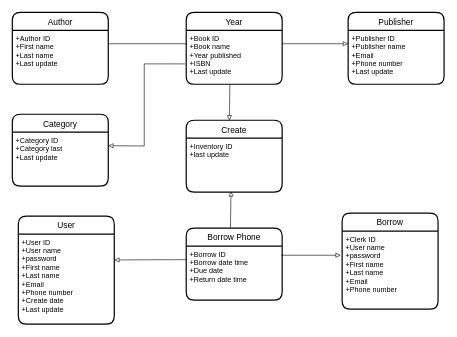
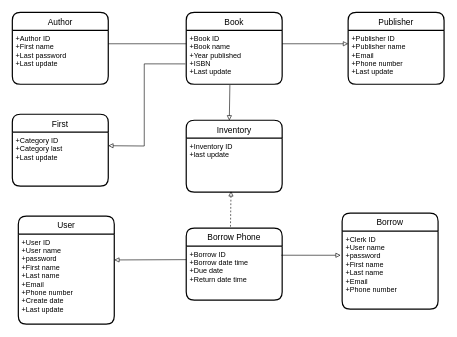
node "Year": label "Year" -> "Book"
node "+Author ID +First name +Last name +Last update": label "+Author ID +First name +Last name +Last update" -> "+Author ID +First name +Last password +Last update"
node "Category": label "Category" -> "First"
node "Create": label "Create" -> "Inventory"
edge "Borrow Phone" -> "+Inventory ID +last update": style solid -> dashed
